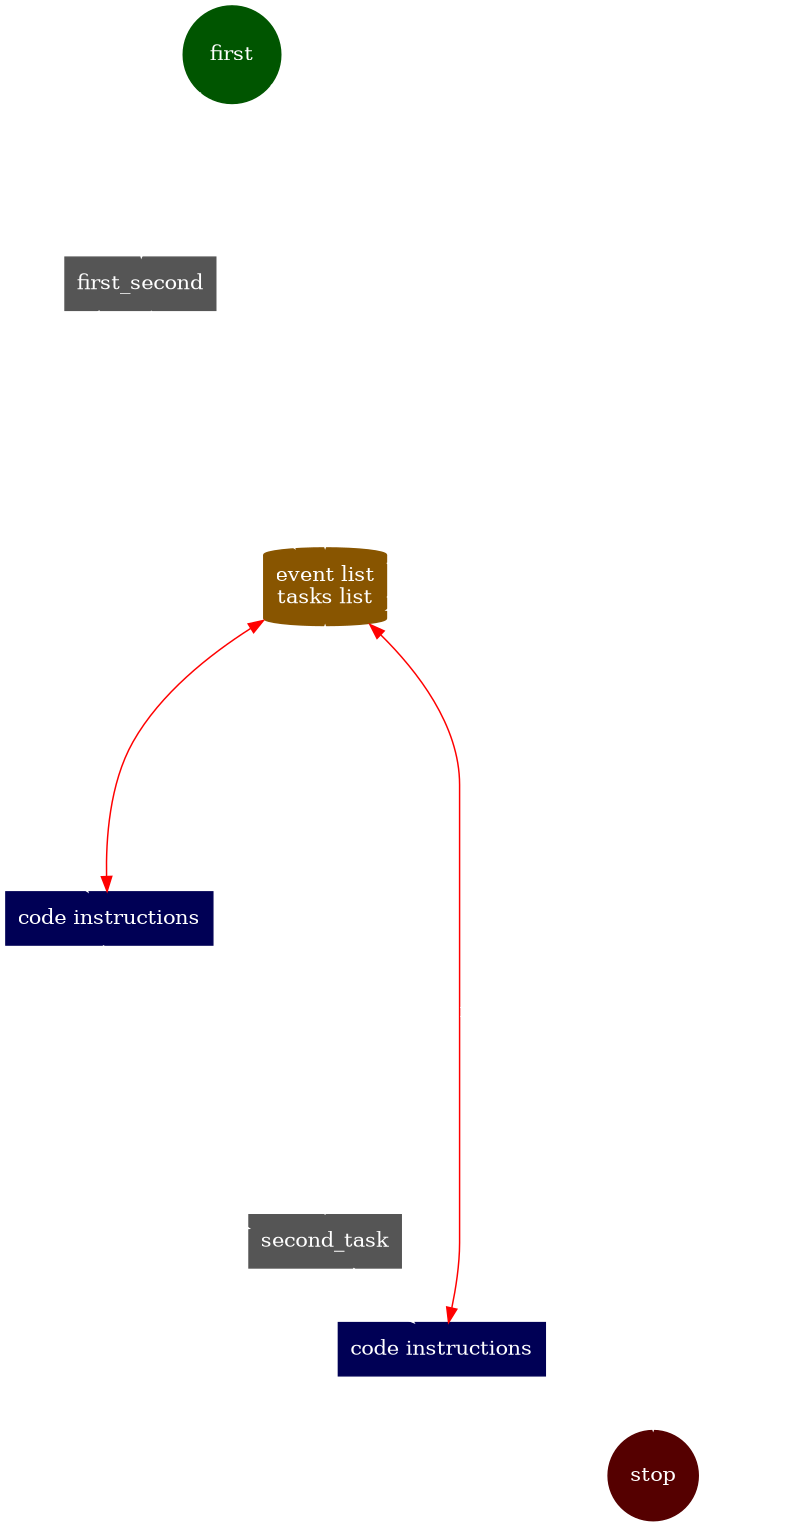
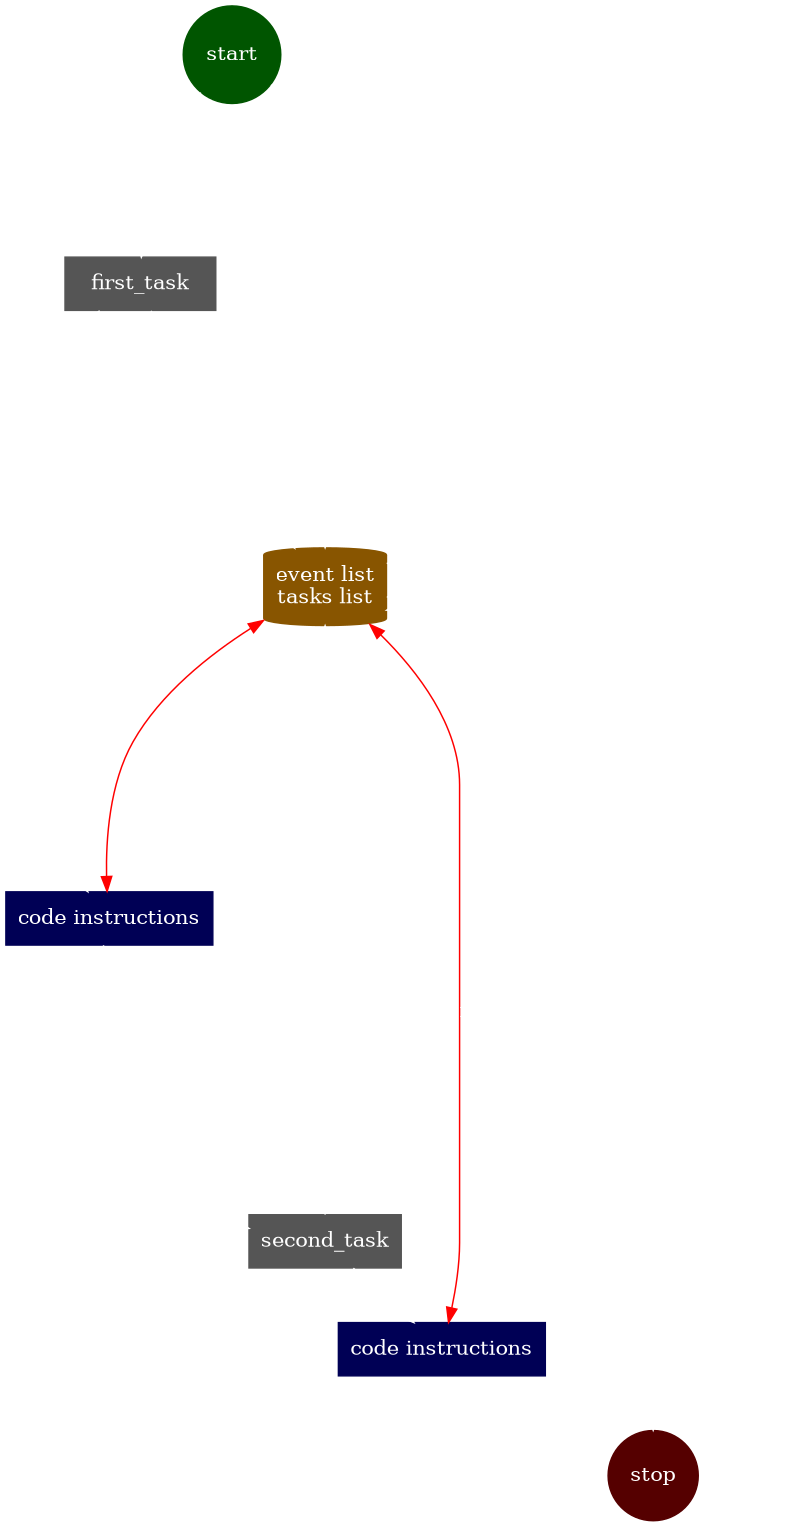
node "first": label "first" -> "start"
node "first_second": label "first_second" -> "first_task"
